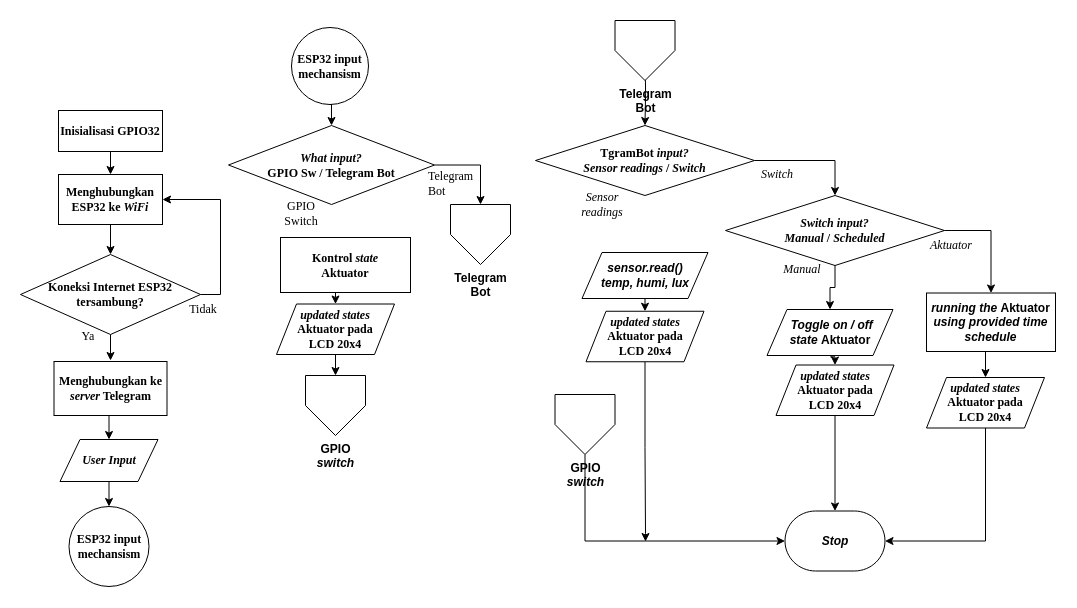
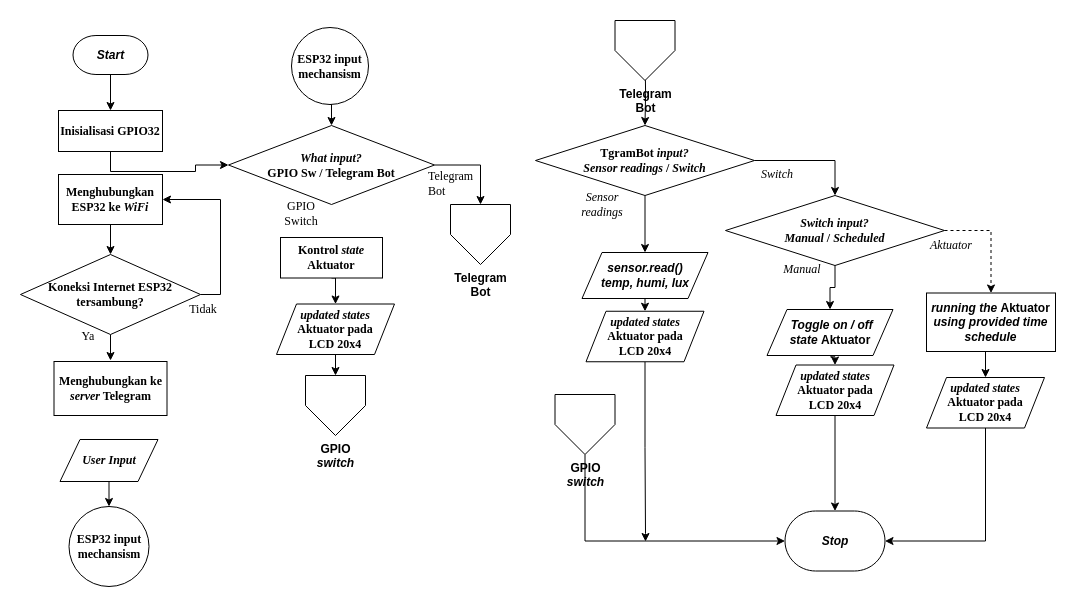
node "Start": added
edge "Start" -> "Inisialisasi GPIO32": added
edge "Inisialisasi GPIO32" -> "Menghubungkan ESP32 ke WiFi": now "Inisialisasi GPIO32" -> "What input? GPIO Sw / Telegram Bot"
edge "TgramBot input? Sensor readings / Switch" -> "sensor.read() temp, humi, lux": added
edge "Switch input? Manual / Scheduled" -> "running the Aktuator using provided time schedule": style solid -> dashed
node "Kontrol state Aktuator": size 130x55 -> 102x41
edge "Menghubungkan ke server Telegram" -> "User Input": removed
